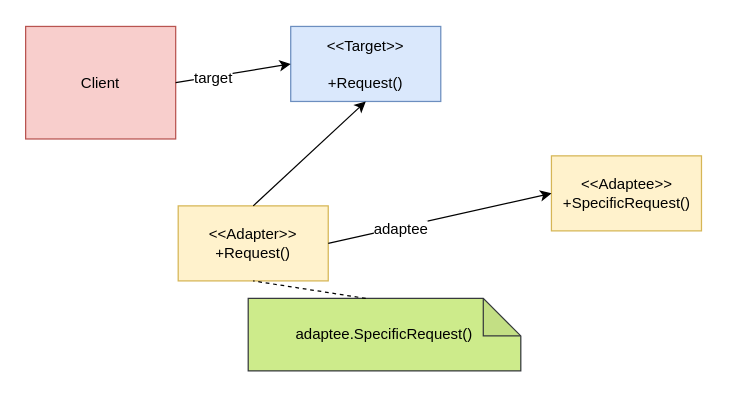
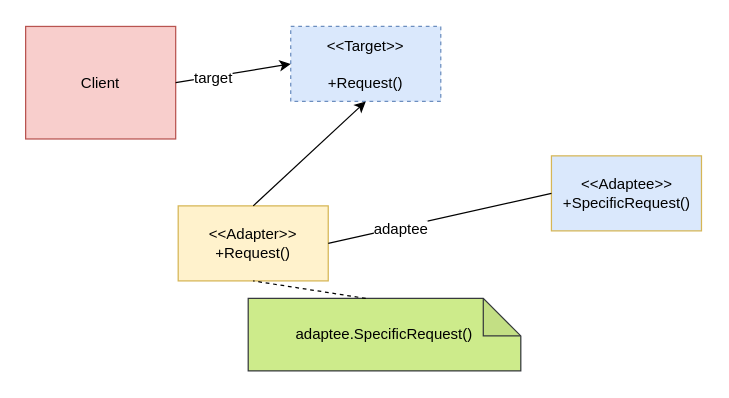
node "<<Target>> +Request()": style solid -> dashed
node "<<Adaptee>> +SpecificRequest()": fillcolor #fff2cc -> #dae8fc
edge "<<Adapter>> +Request()" -> "<<Adaptee>> +SpecificRequest()": arrowhead classic -> none
